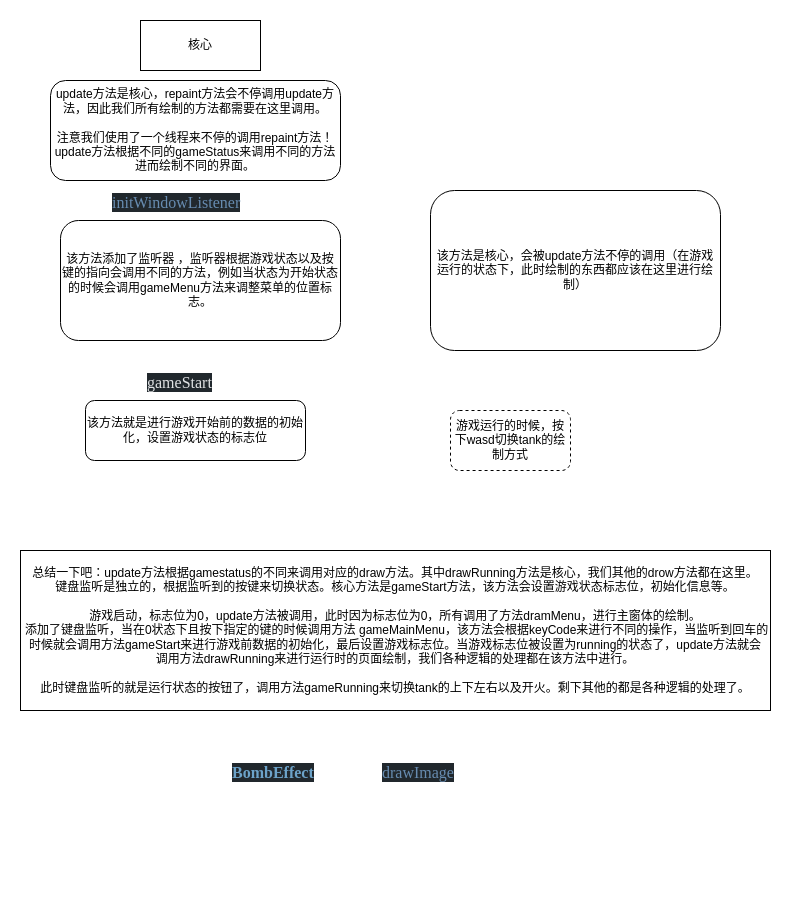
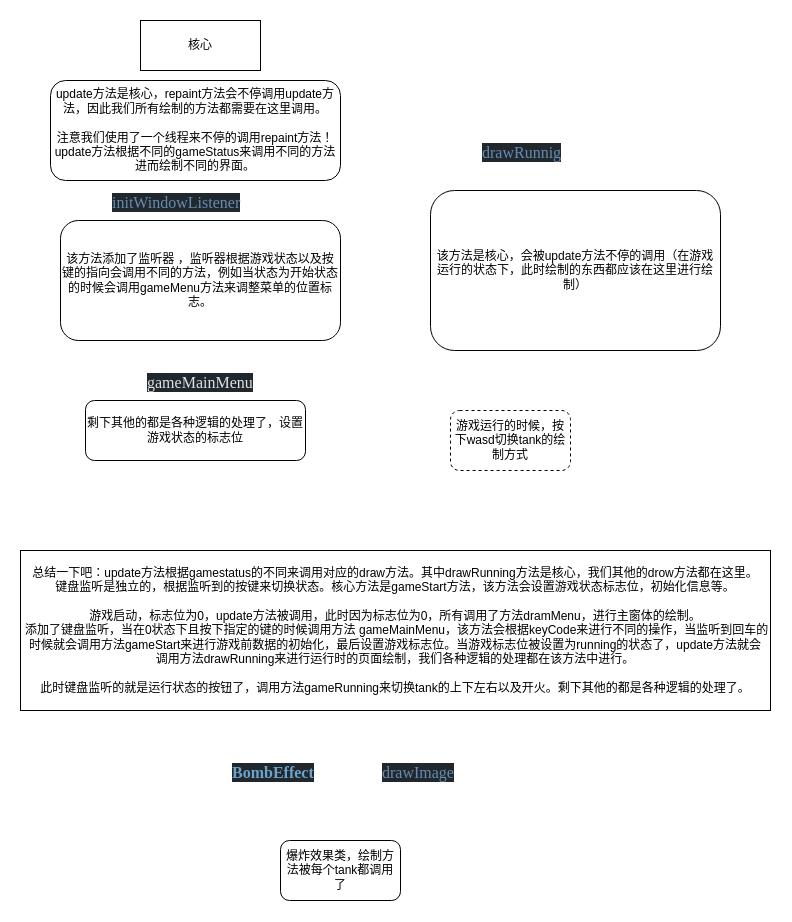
node "drawRunnig": added
node "gameStart": label "gameStart" -> "gameMainMenu"
node "该方法就是进行游戏开始前的数据的初始化，设置游戏状态的标志位": label "该方法就是进行游戏开始前的数据的初始化，设置游戏状态的标志位" -> "剩下其他的都是各种逻辑的处理了，设置游戏状态的标志位"
node "爆炸效果类，绘制方法被每个tank都调用了": added
